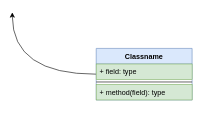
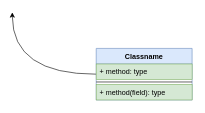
node "+ field: type": label "+ field: type" -> "+ method: type"
